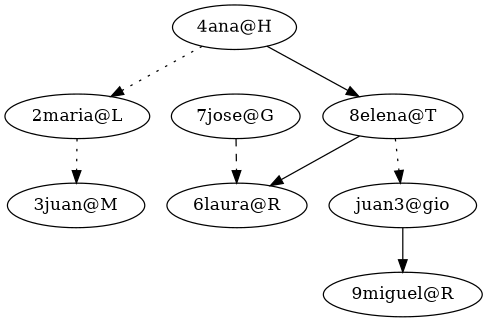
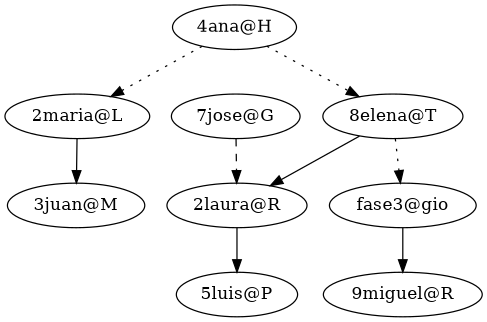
edge "4ana@H" -> "8elena@T": style solid -> dotted
edge "2maria@L" -> "3juan@M": style dotted -> solid
node "6laura@R": label "6laura@R" -> "2laura@R"
node "juan3@gio": label "juan3@gio" -> "fase3@gio"
node "5luis@P": added
